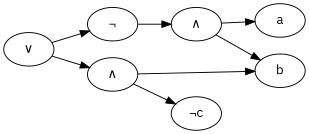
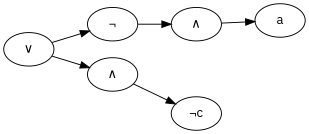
node "b": removed
